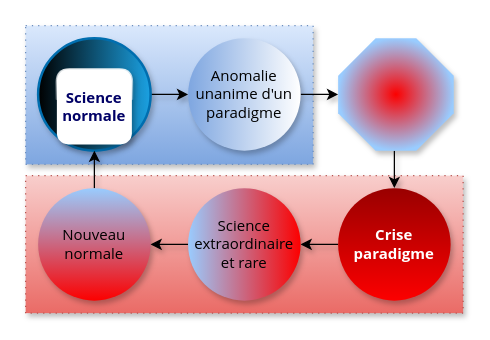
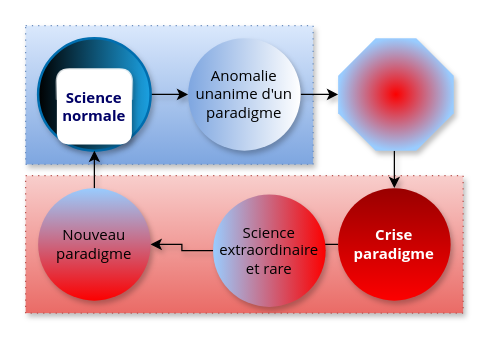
node "Nouveau normale": label "Nouveau normale" -> "Nouveau paradigme"
node "Science extraordinaire et rare": moved (244, 244) -> (269, 251)
